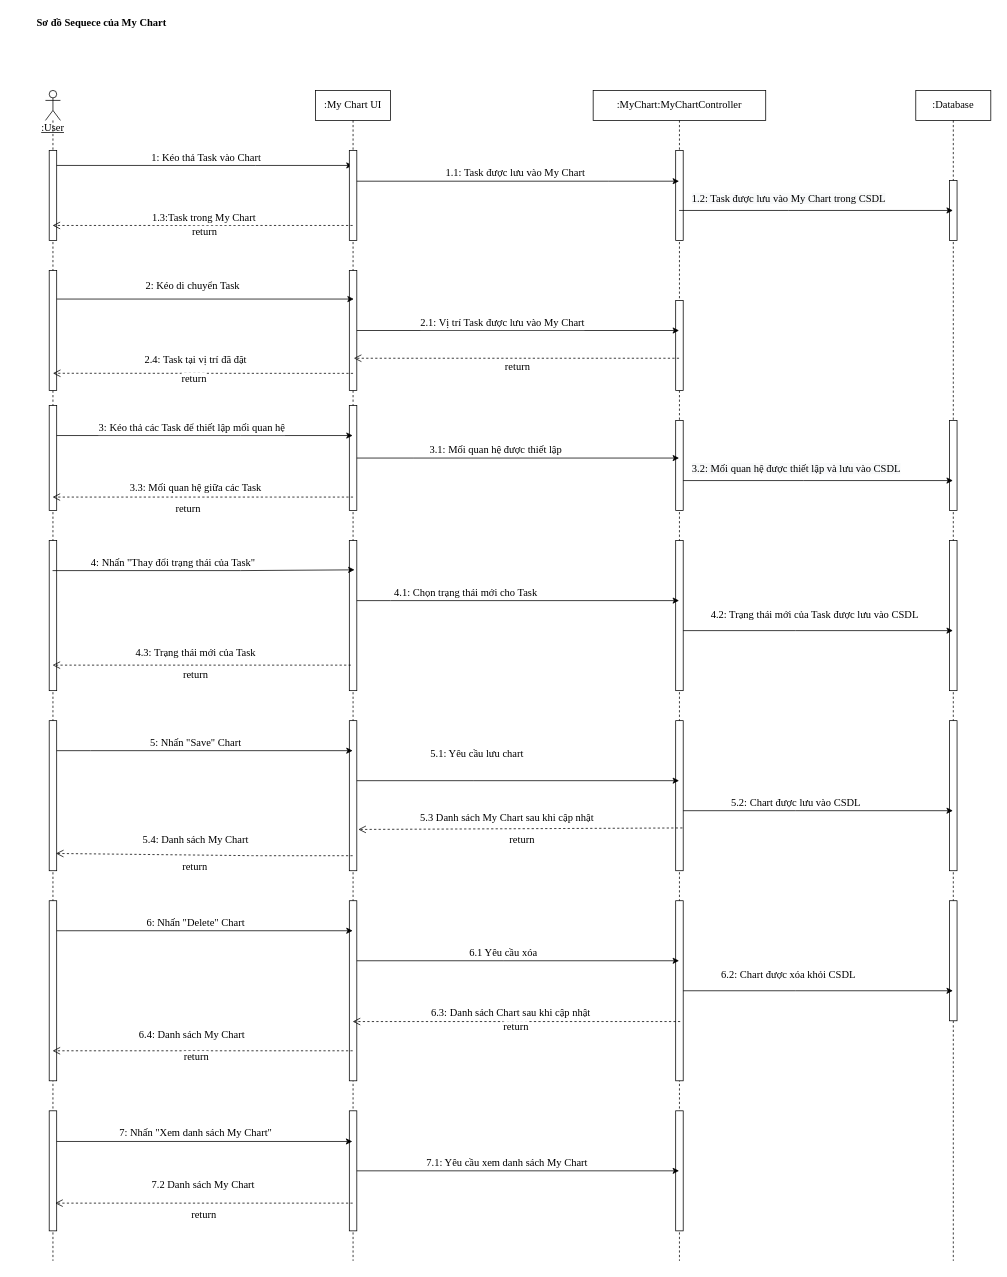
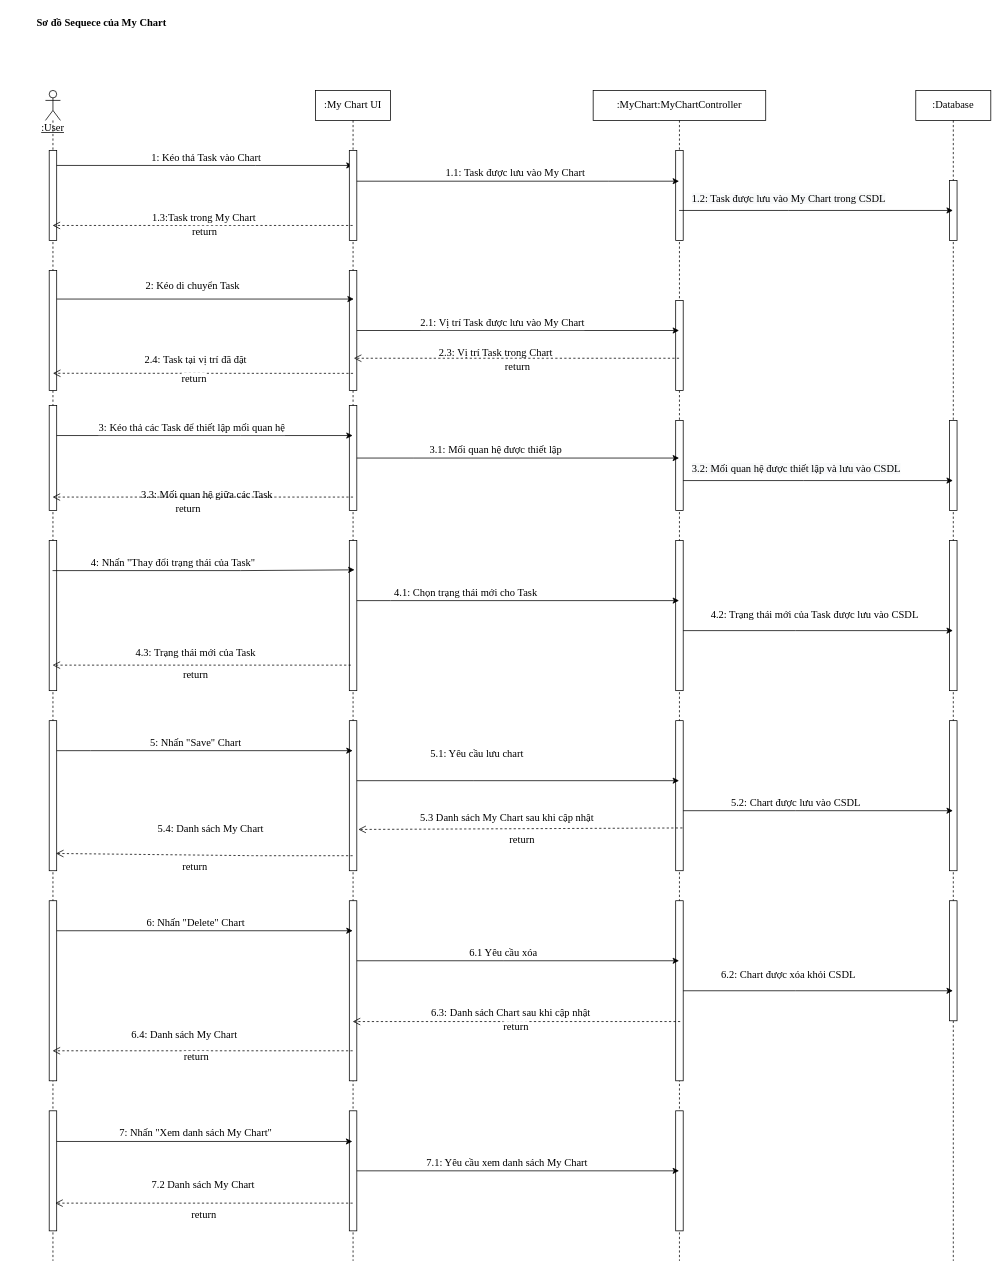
node "2.3: Vị trí Task trong Chart": added
node "3.3: Mối quan hệ giữa các Task": moved (195, 488) -> (207, 495)
node "5.4: Danh sách My Chart": moved (195, 840) -> (210, 829)
node "6.4: Danh sách My Chart": moved (192, 1035) -> (184, 1035)
